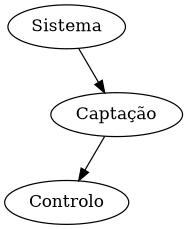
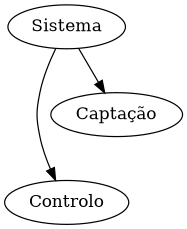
edge "Captação" -> "Controlo": now "Sistema" -> "Controlo"
